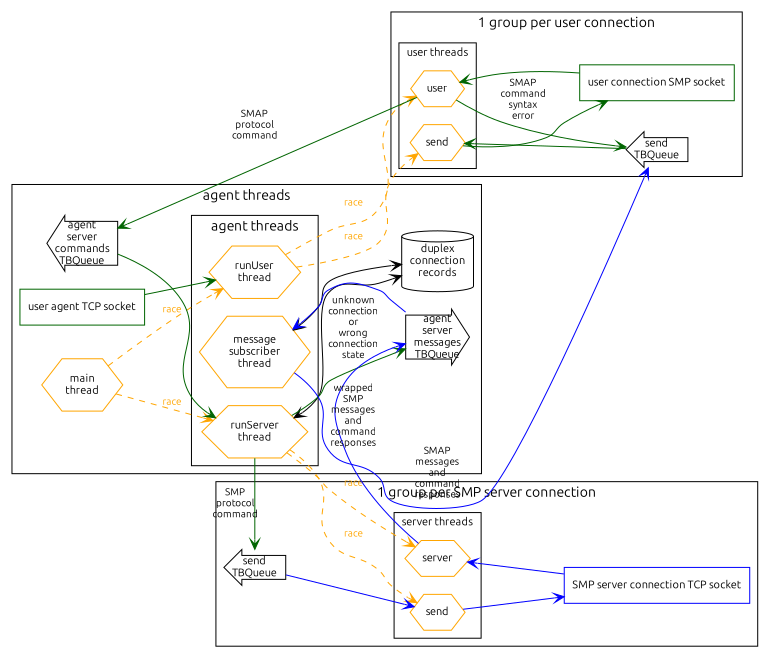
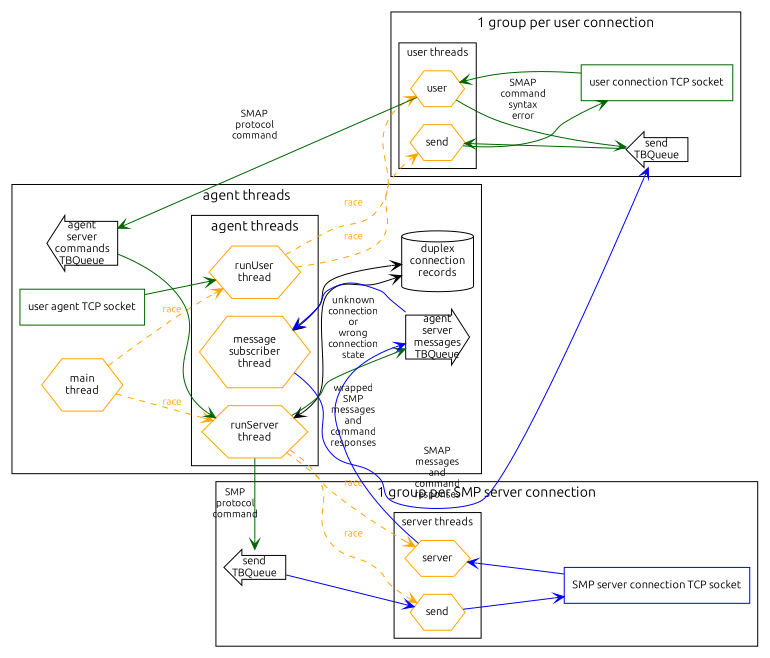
node "user connection SMP socket": label "user connection SMP socket" -> "user connection TCP socket"
